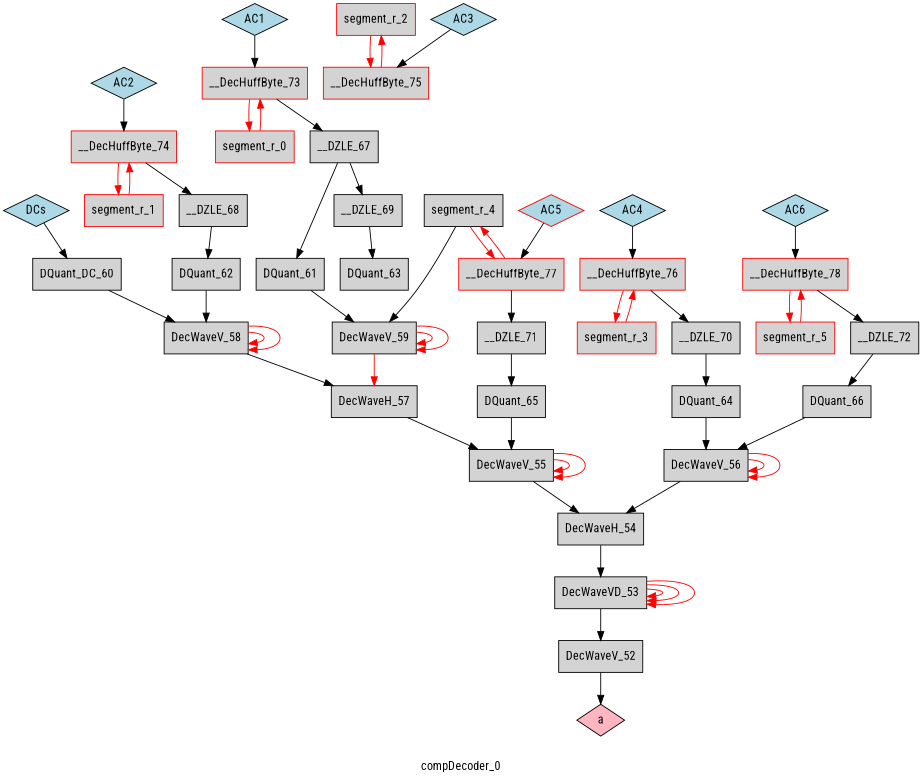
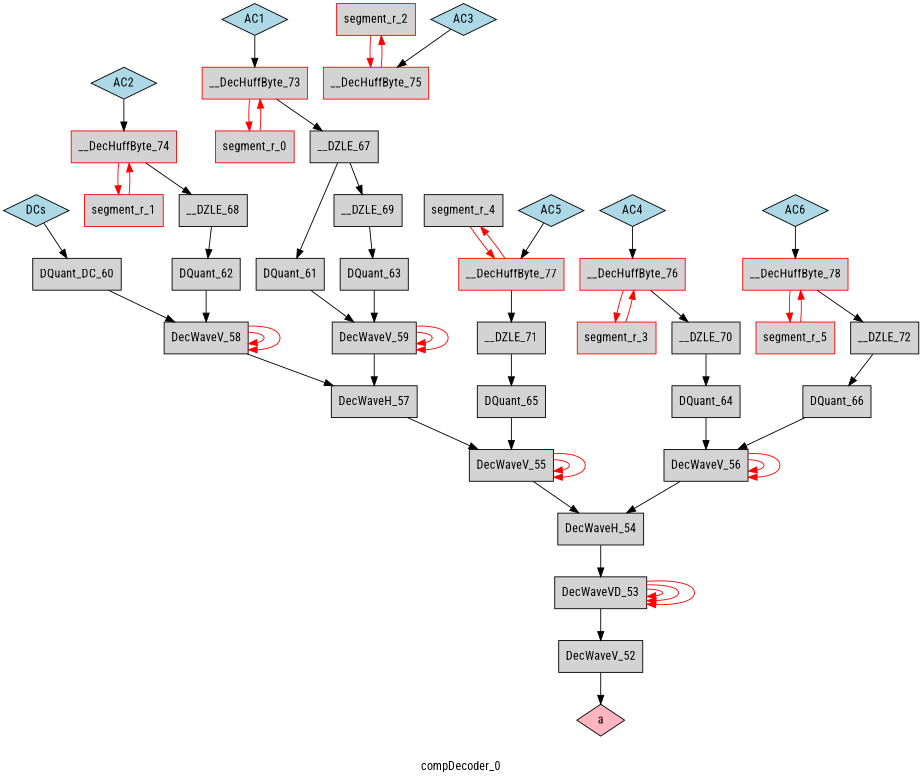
node "AC5": color red -> black
edge "segment_r_4" -> "DecWaveV_59": now "DQuant_63" -> "DecWaveV_59"
edge "DecWaveV_59" -> "DecWaveH_57": color red -> black
